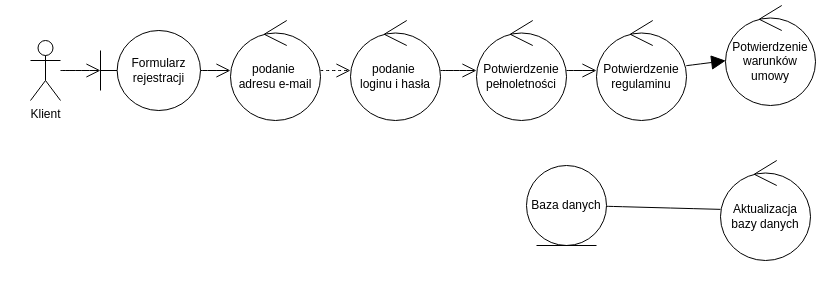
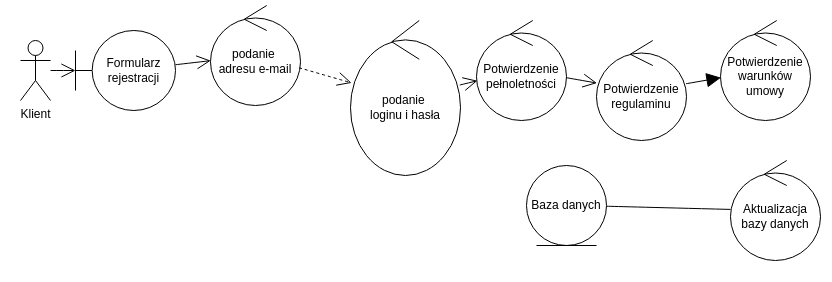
node "Potwierdzenie warunków umowy": moved (771, 56) -> (766, 71)
node "Klient": moved (46, 71) -> (36, 71)
node "Formularz rejestracji": moved (151, 71) -> (126, 71)
node "podanie adresu e-mail": moved (276, 71) -> (256, 56)
node "podanie loginu i hasła": size 90x100 -> 110x155
node "Potwierdzenie regulaminu": moved (642, 71) -> (642, 91)
node "Aktualizacja bazy danych": moved (766, 211) -> (776, 211)
